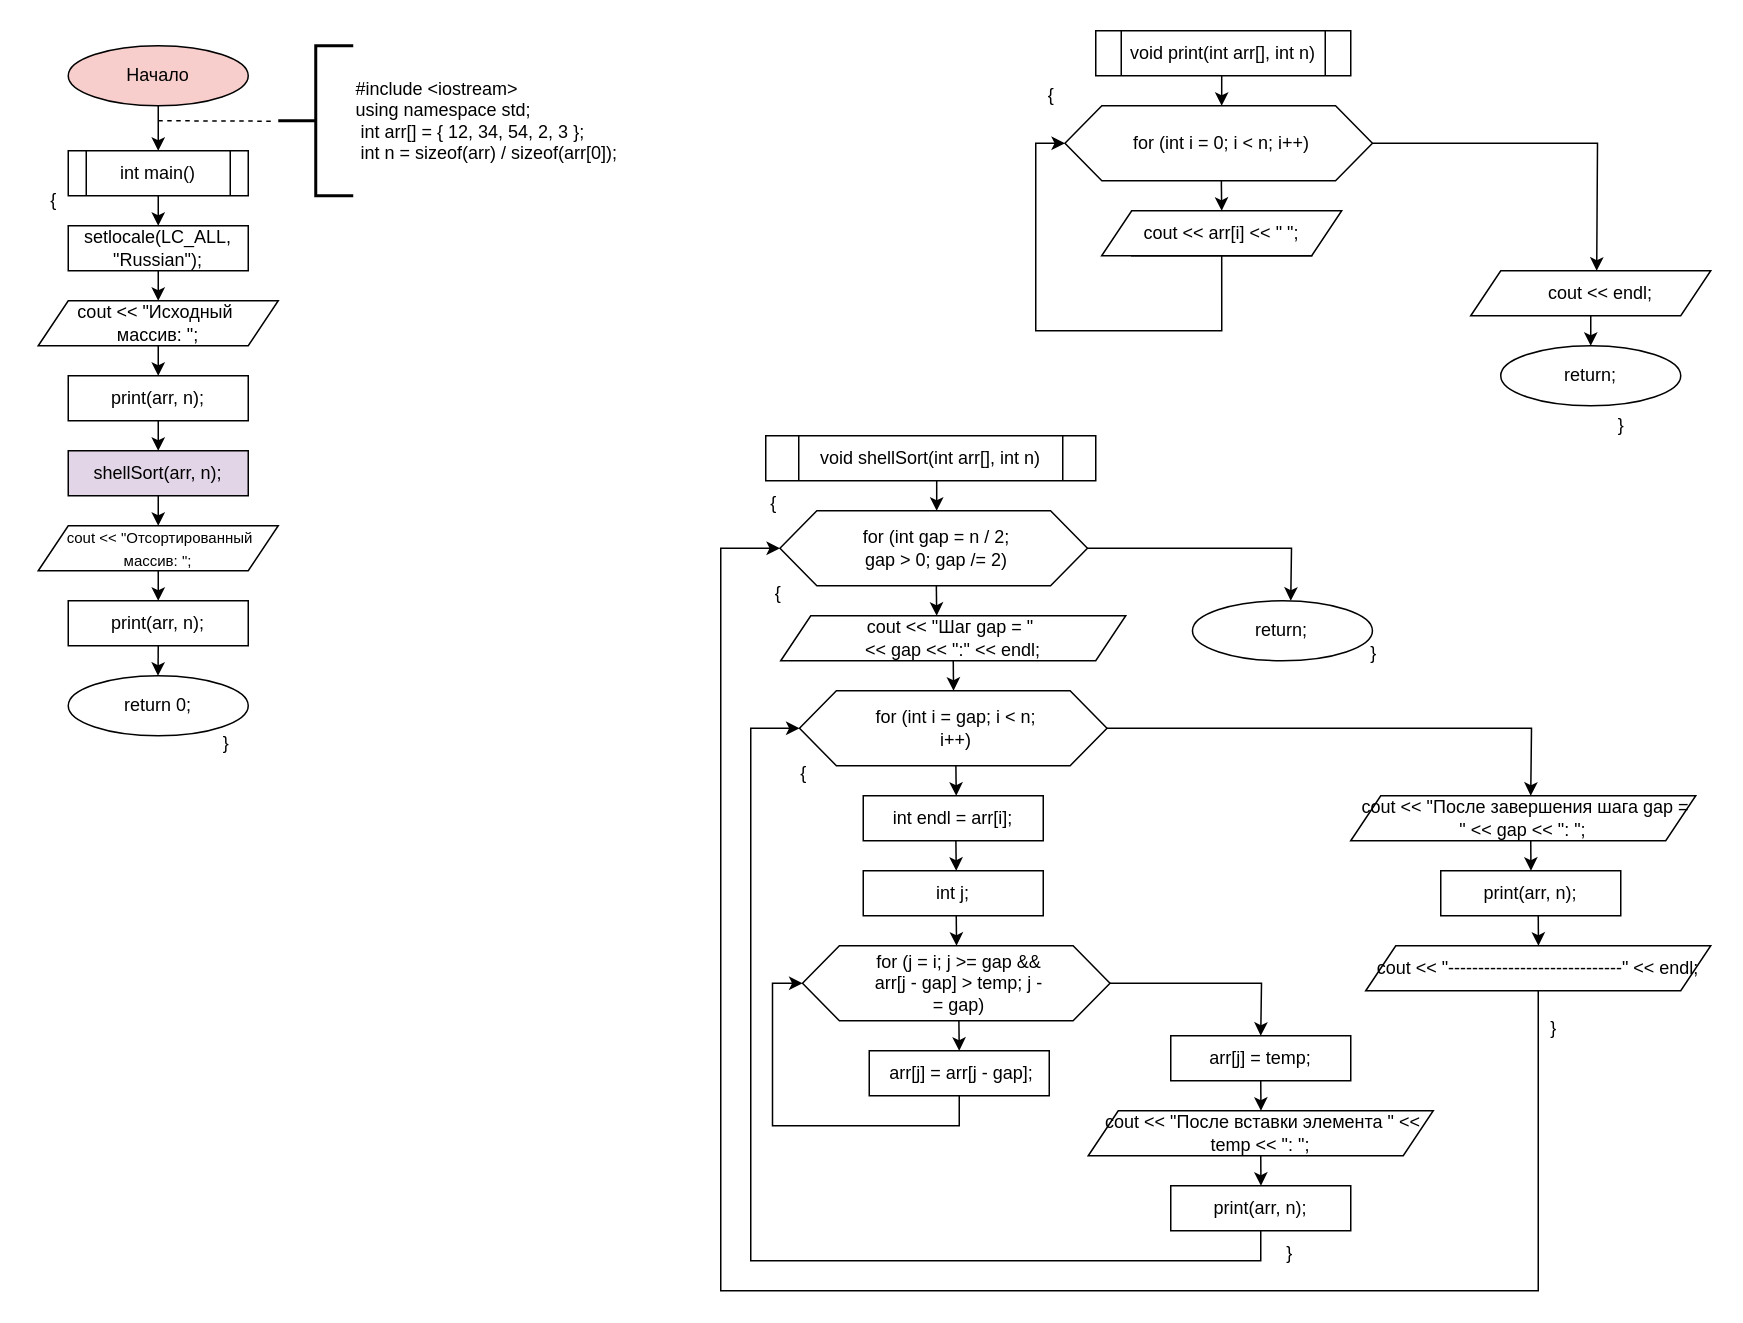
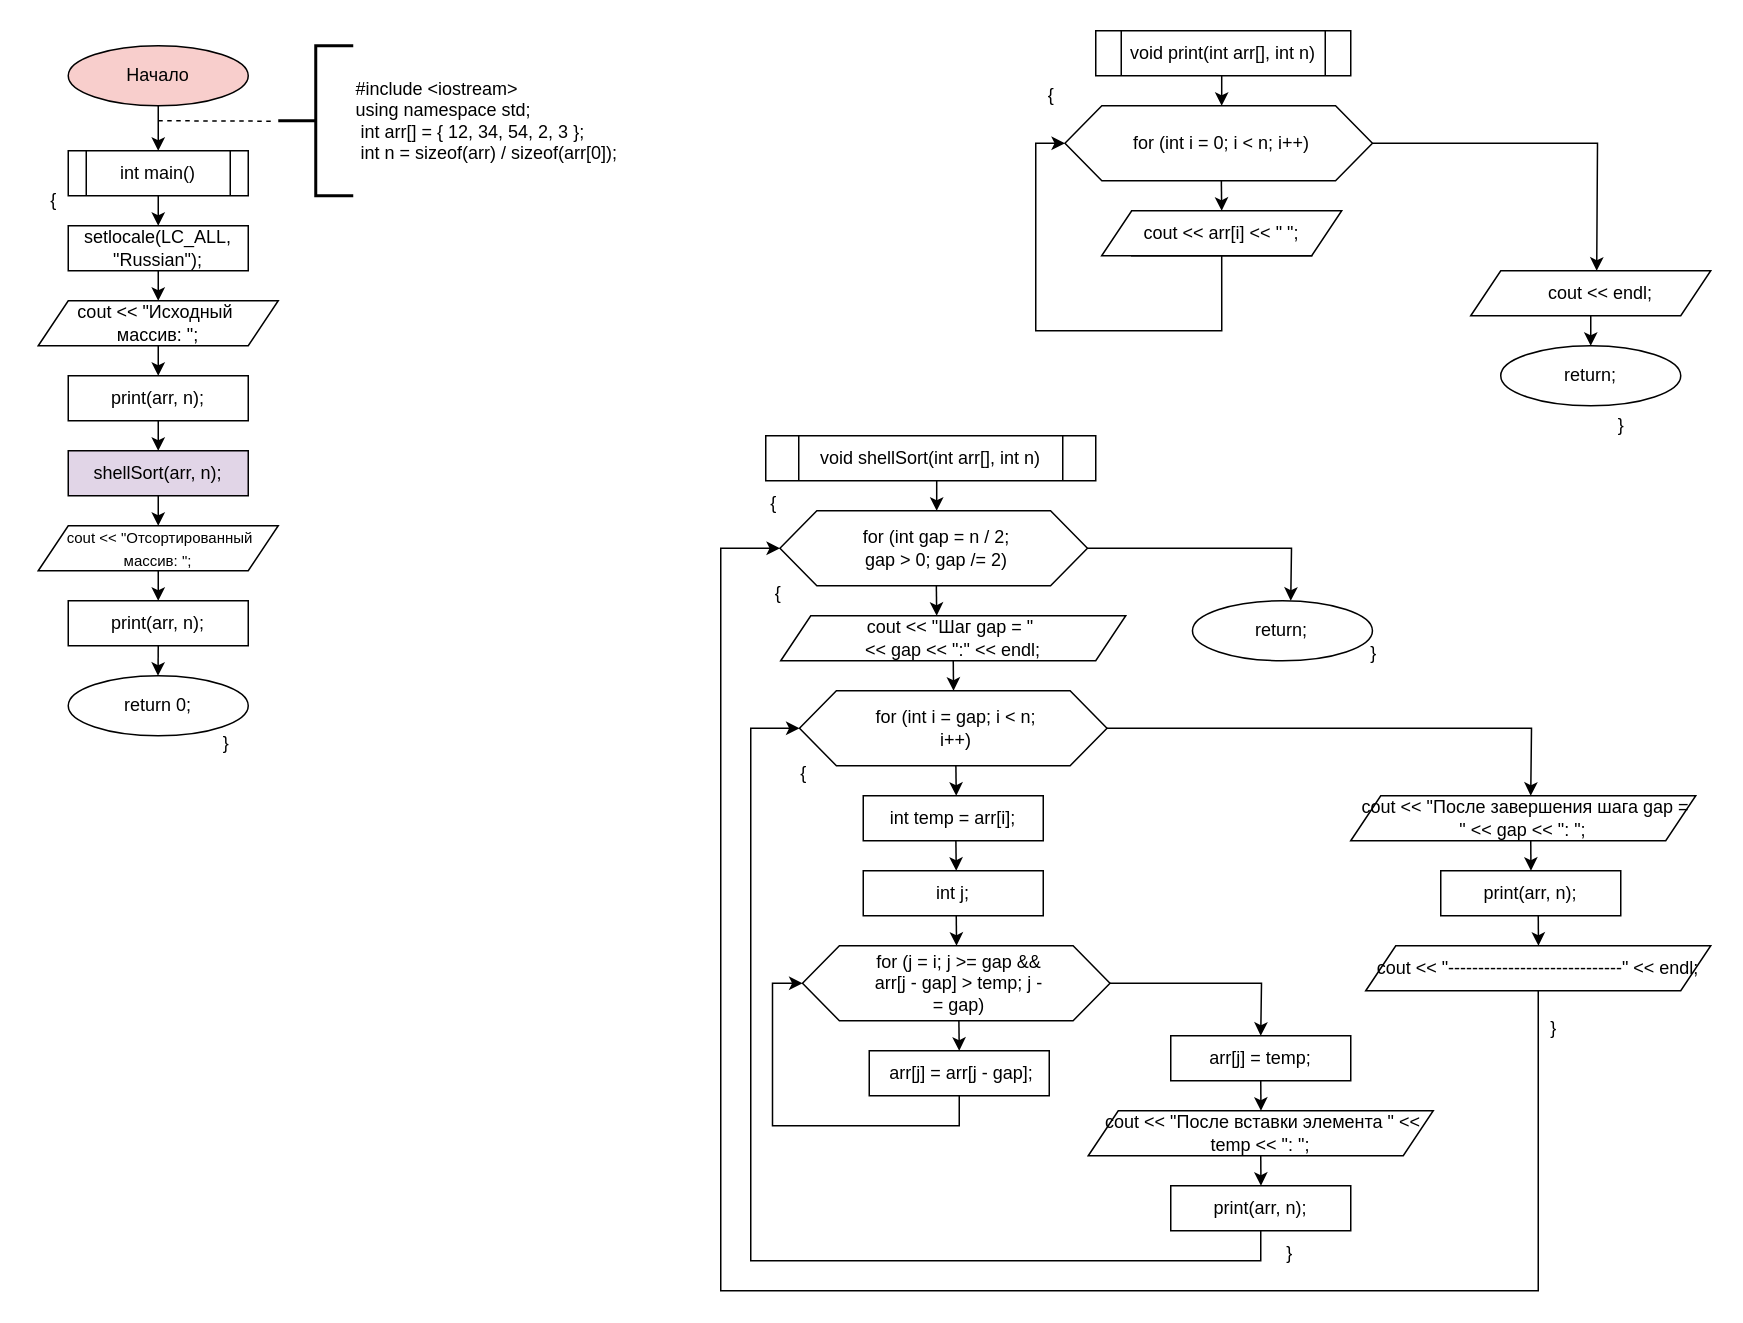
node "int endl = arr[i];": label "int endl = arr[i];" -> "int temp = arr[i];"
